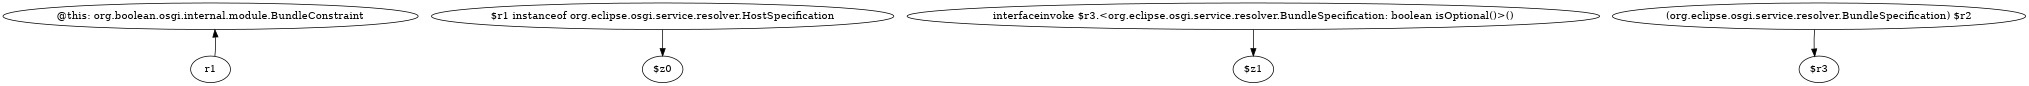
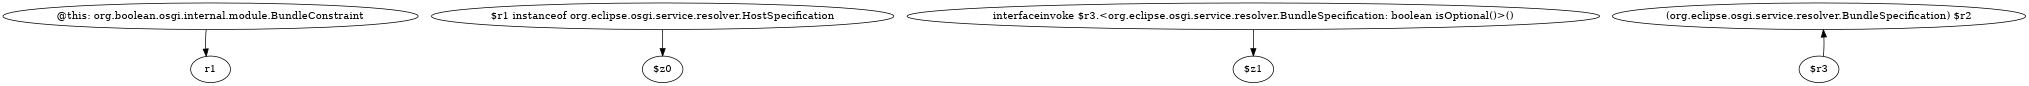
edge "(org.eclipse.osgi.service.resolver.BundleSpecification) $r2" -> "$r3": reversed
edge "r1" -> "@this: org.boolean.osgi.internal.module.BundleConstraint": reversed
